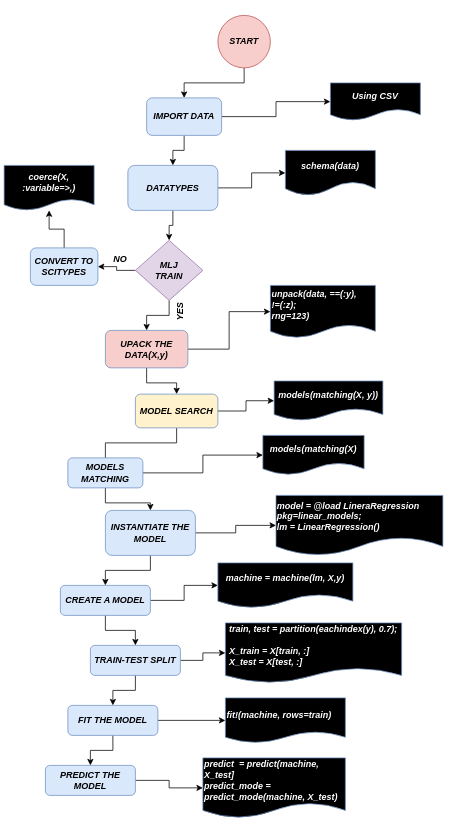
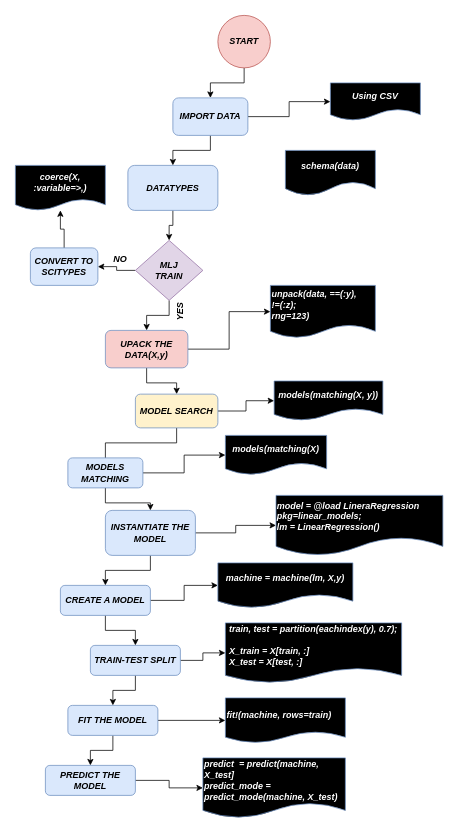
node "IMPORT DATA": moved (184, 117) -> (210, 117)
edge "DATATYPES" -> "schema(data)": removed
node "coerce(X, :variable=>,)": moved (49, 188) -> (60, 188)
node "models(matching(X)": moved (314, 455) -> (276, 455)
